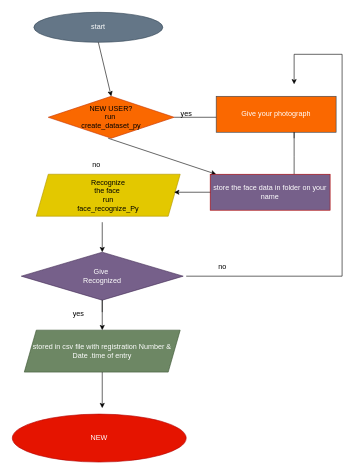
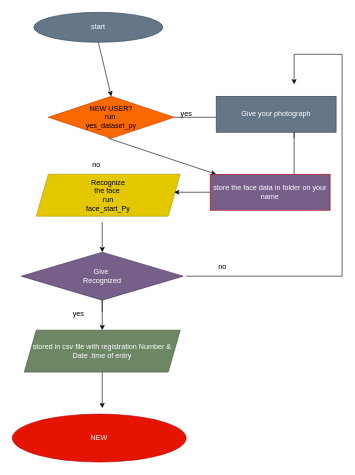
node "Give your photograph": fillcolor #fa6800 -> #647687
node "NEW USER? run create_dataset_py": label "NEW USER? run create_dataset_py" -> "NEW USER? run yes_dataset_py"
node "Recognize the face run face_recognize_Py": label "Recognize the face run face_recognize_Py" -> "Recognize the face run face_start_Py"
